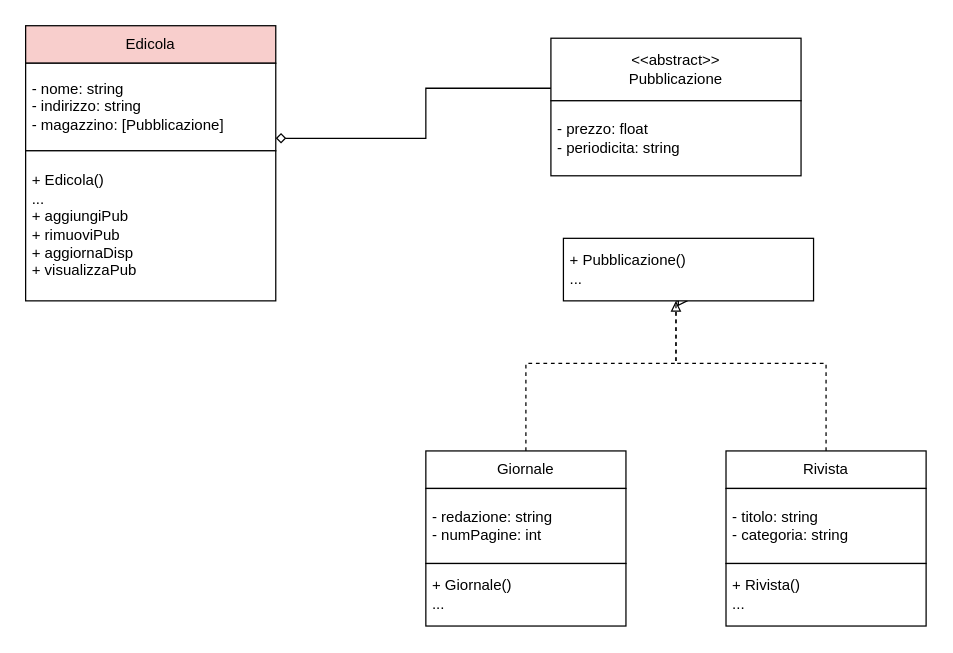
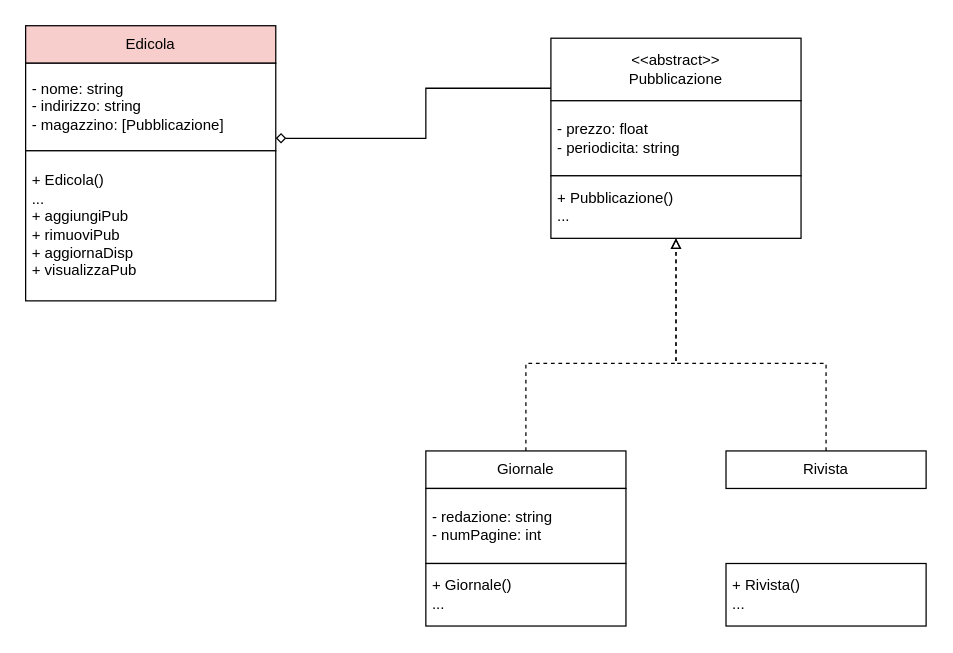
node "+ Pubblicazione() ...": moved (688, 269) -> (676, 207)
node "- titolo: string - categoria: string": removed
